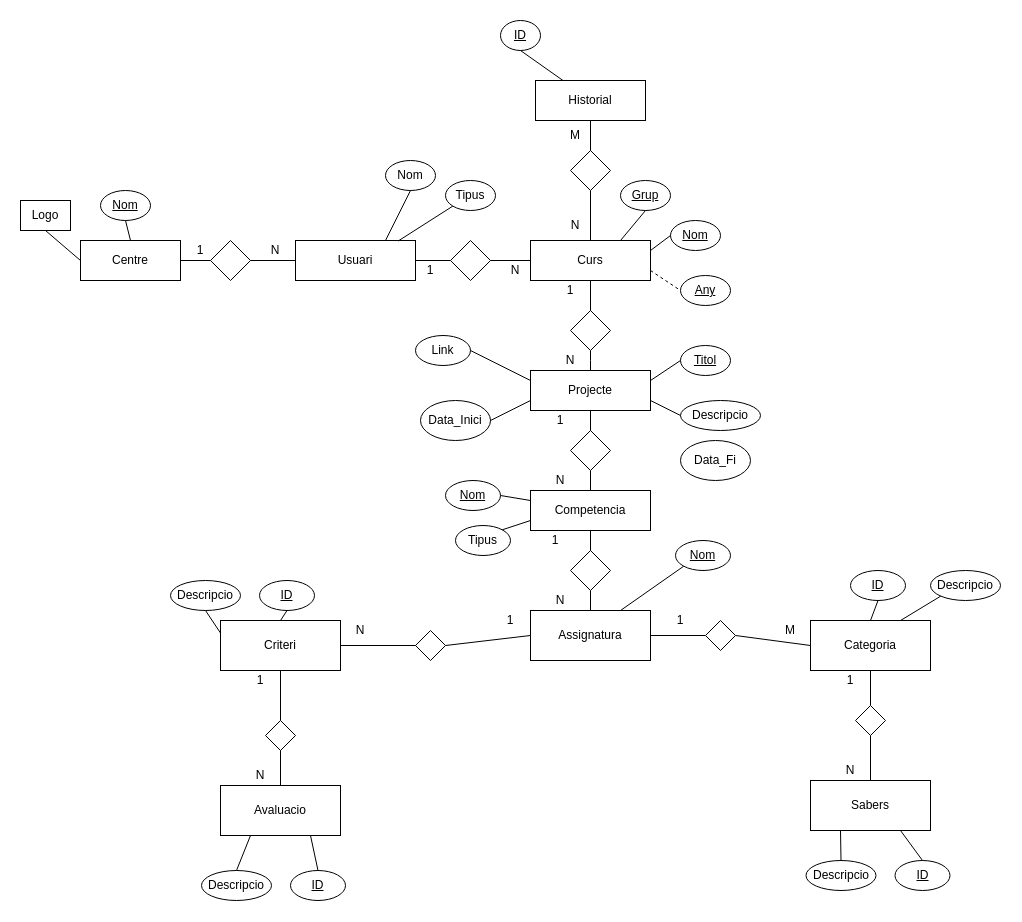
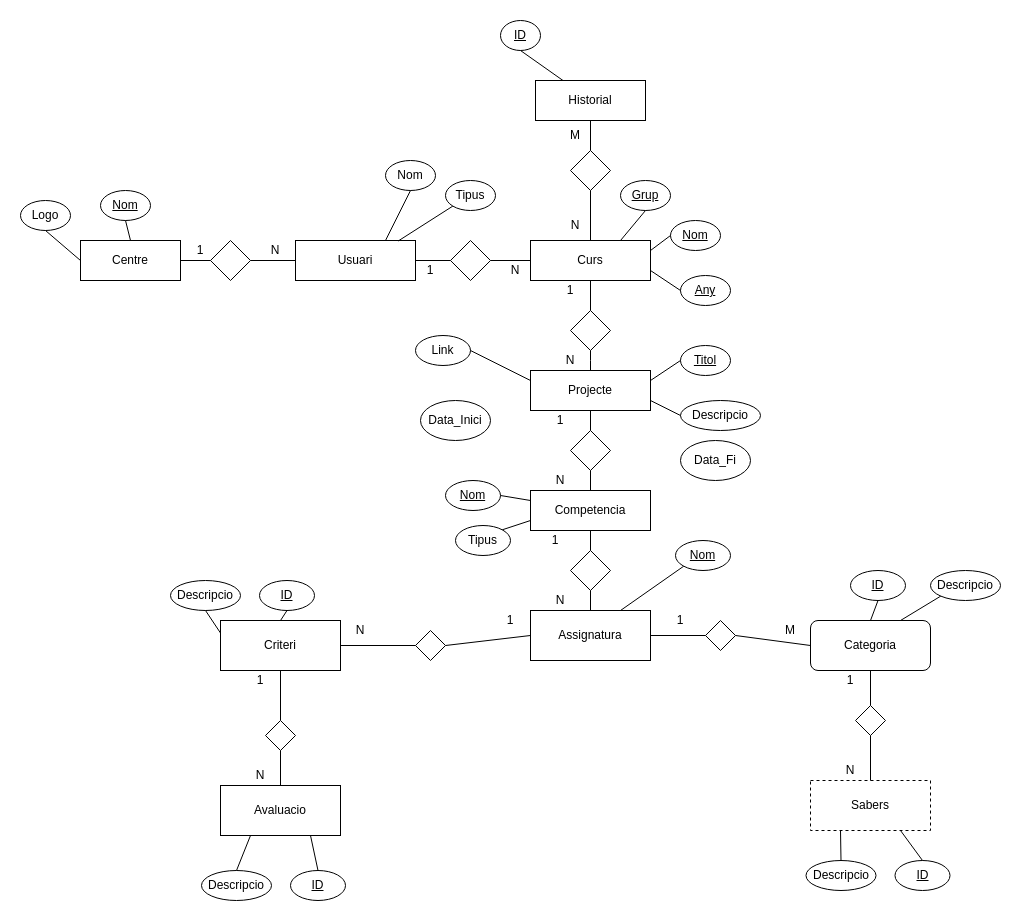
node "Logo": shape rectangle -> ellipse
edge "Curs" -- "Any": style dashed -> solid
edge "Projecte" -- "Data_Inici": removed
node "Categoria": shape rectangle -> rounded rectangle
node "Sabers": style solid -> dashed
